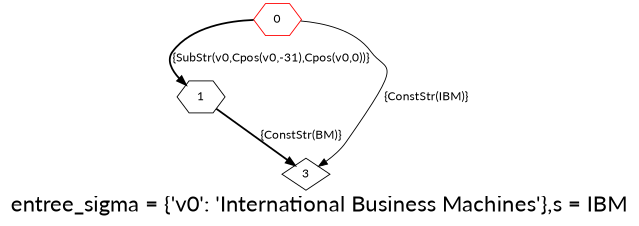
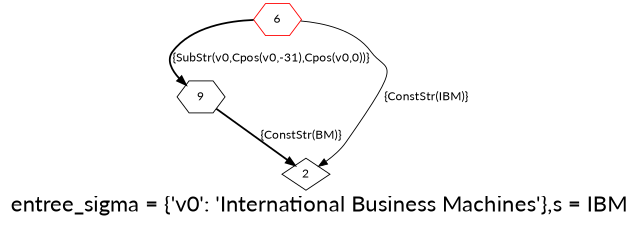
node "0": label "0" -> "6"
node "1": label "1" -> "9"
node "3": label "3" -> "2"
